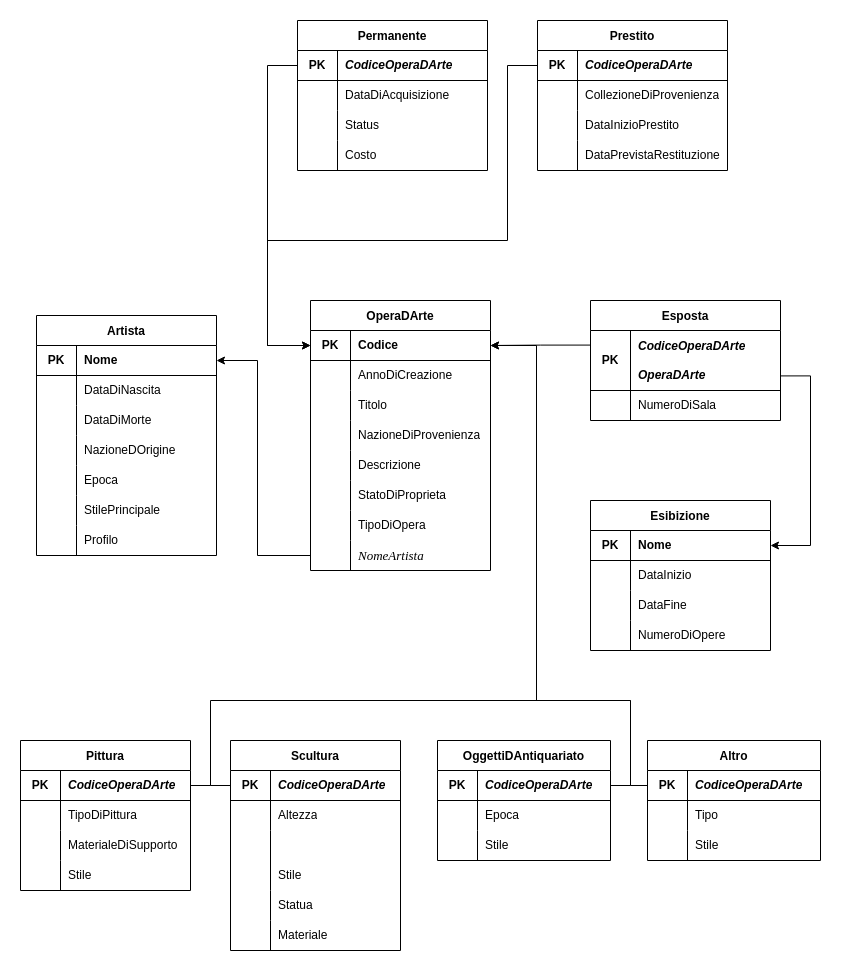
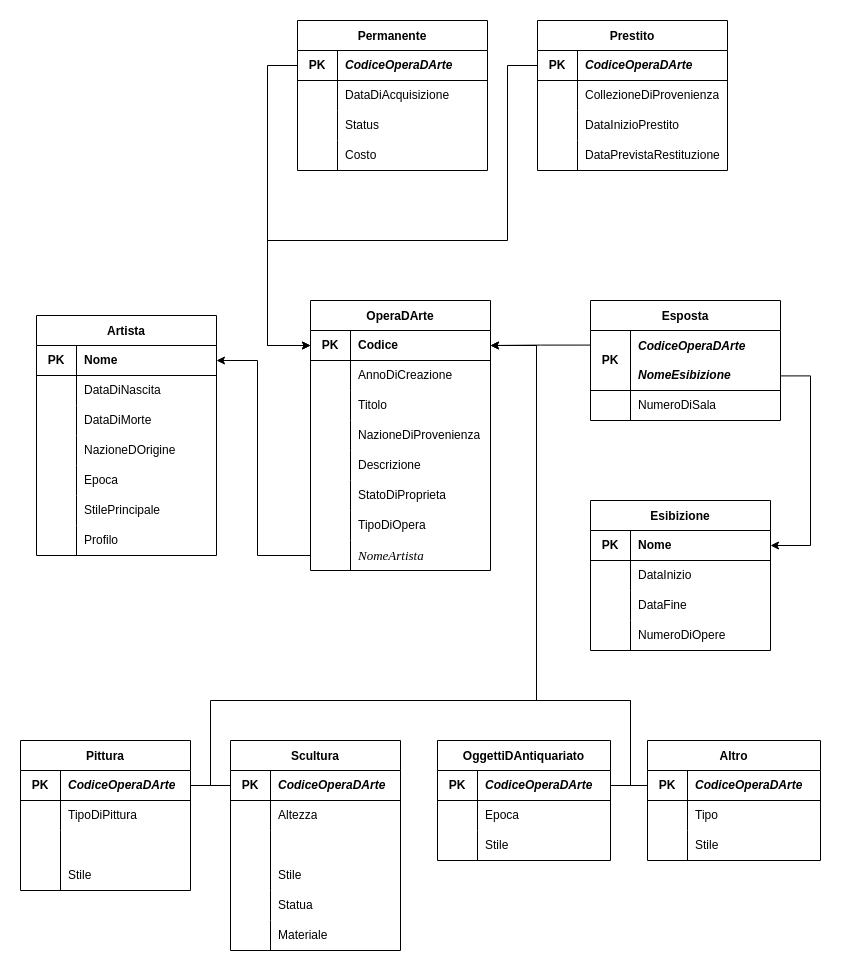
node "CodiceOperaDArte OperaDArte": label "CodiceOperaDArte OperaDArte" -> "CodiceOperaDArte NomeEsibizione"
node "MaterialeDiSupporto": removed
